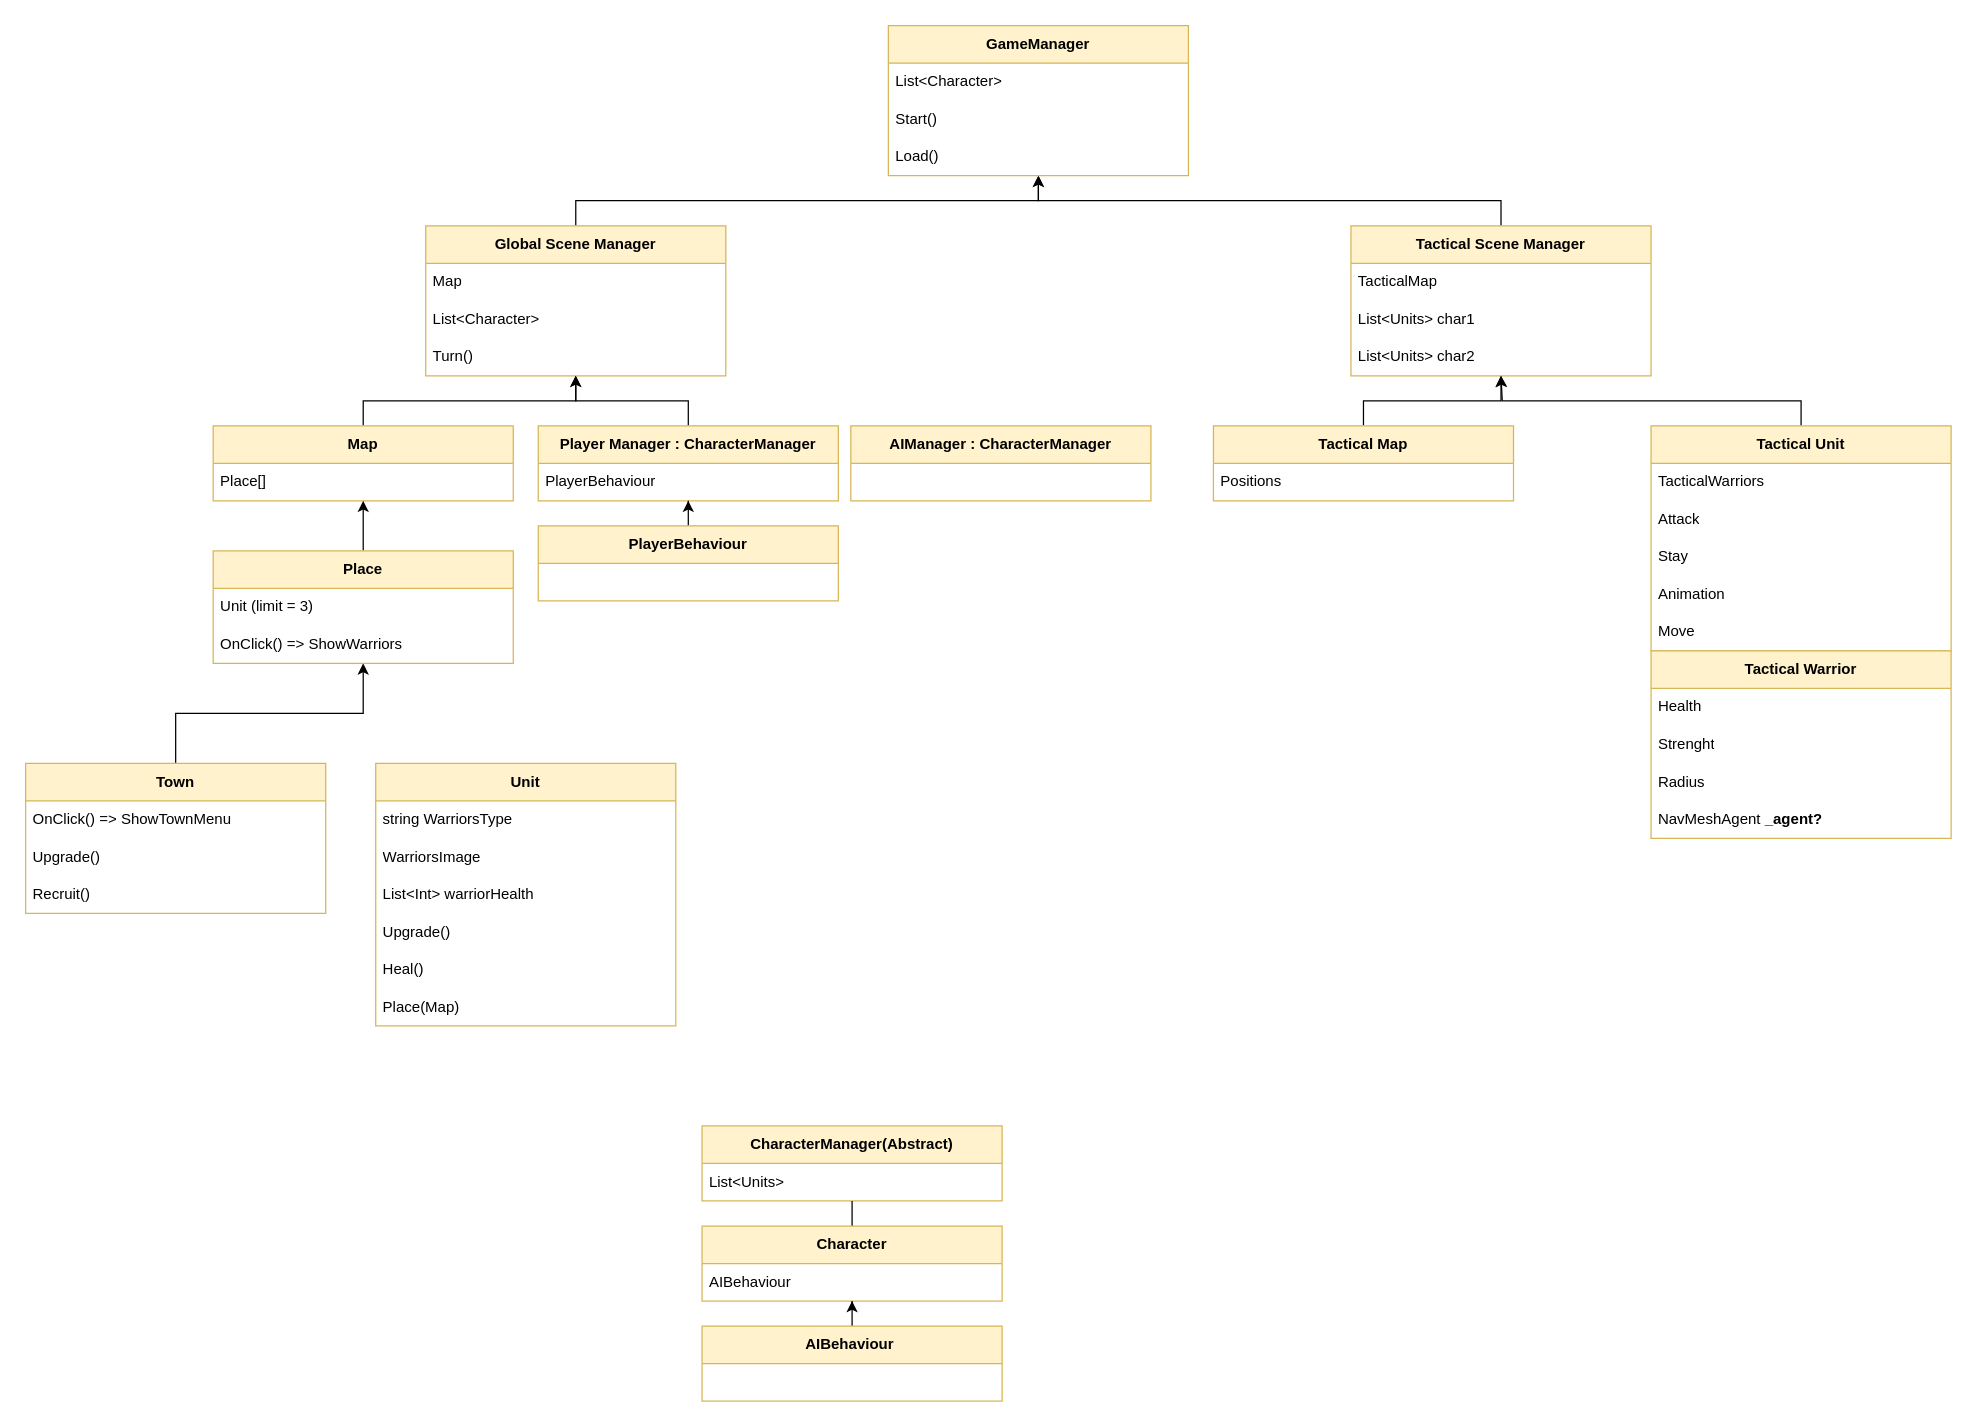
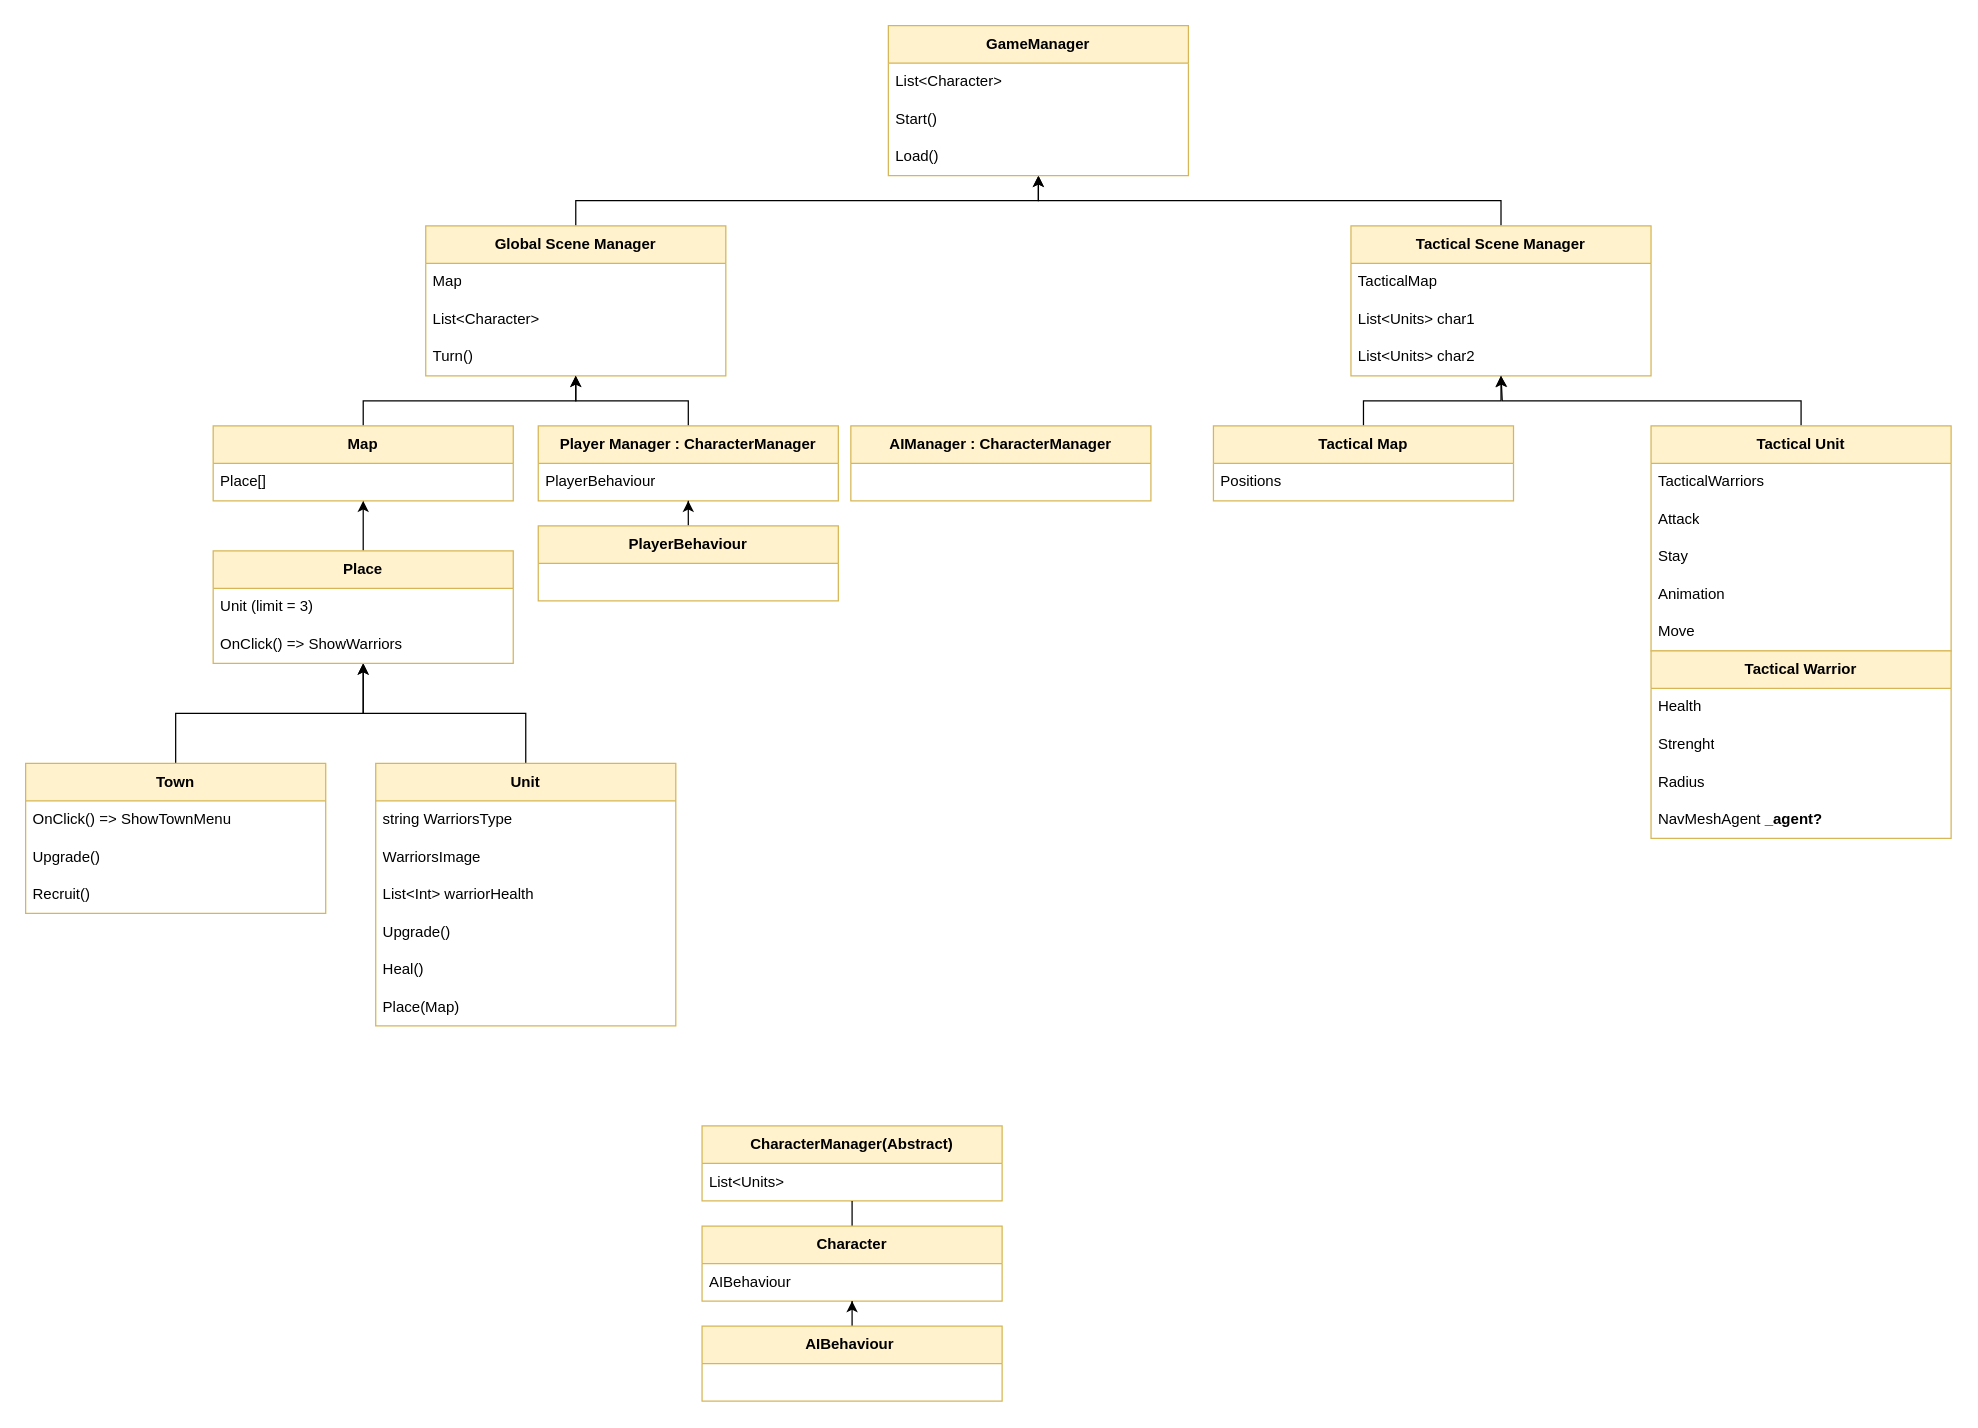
edge "Unit" -> "Place": added
